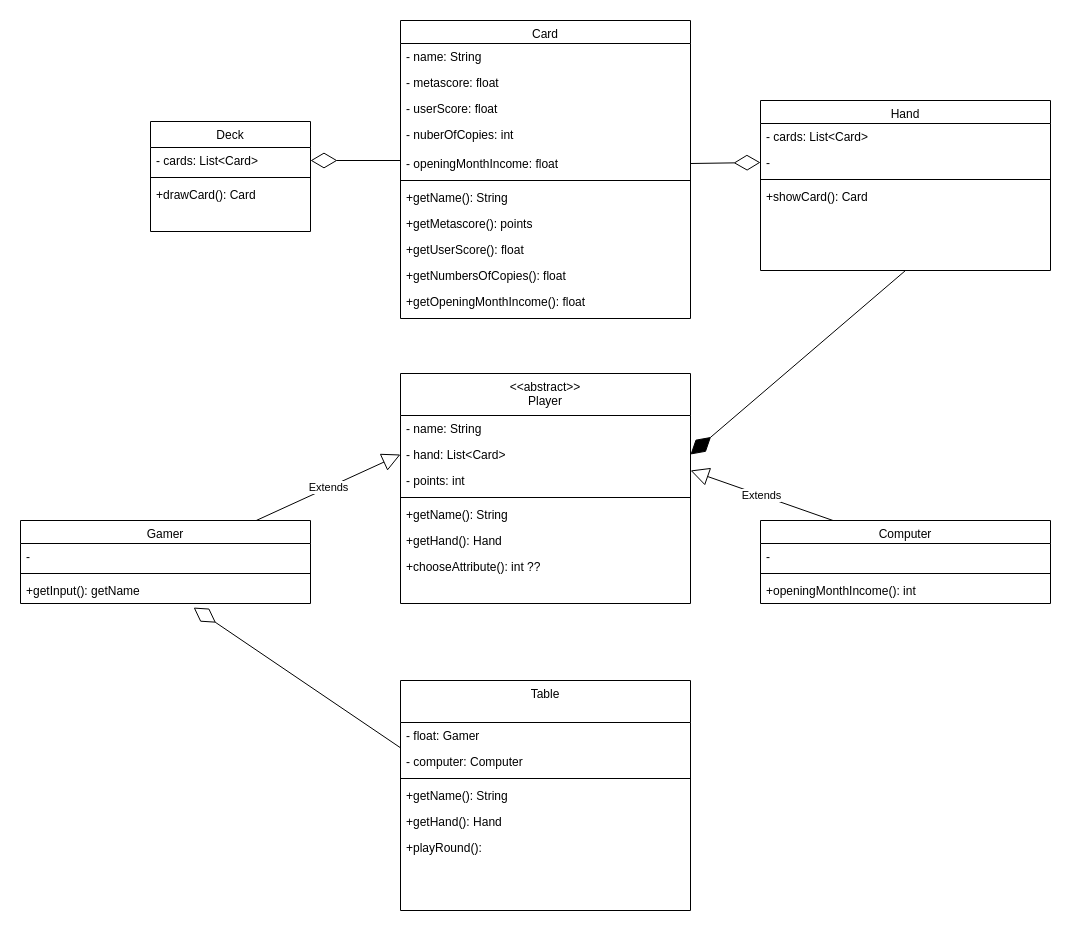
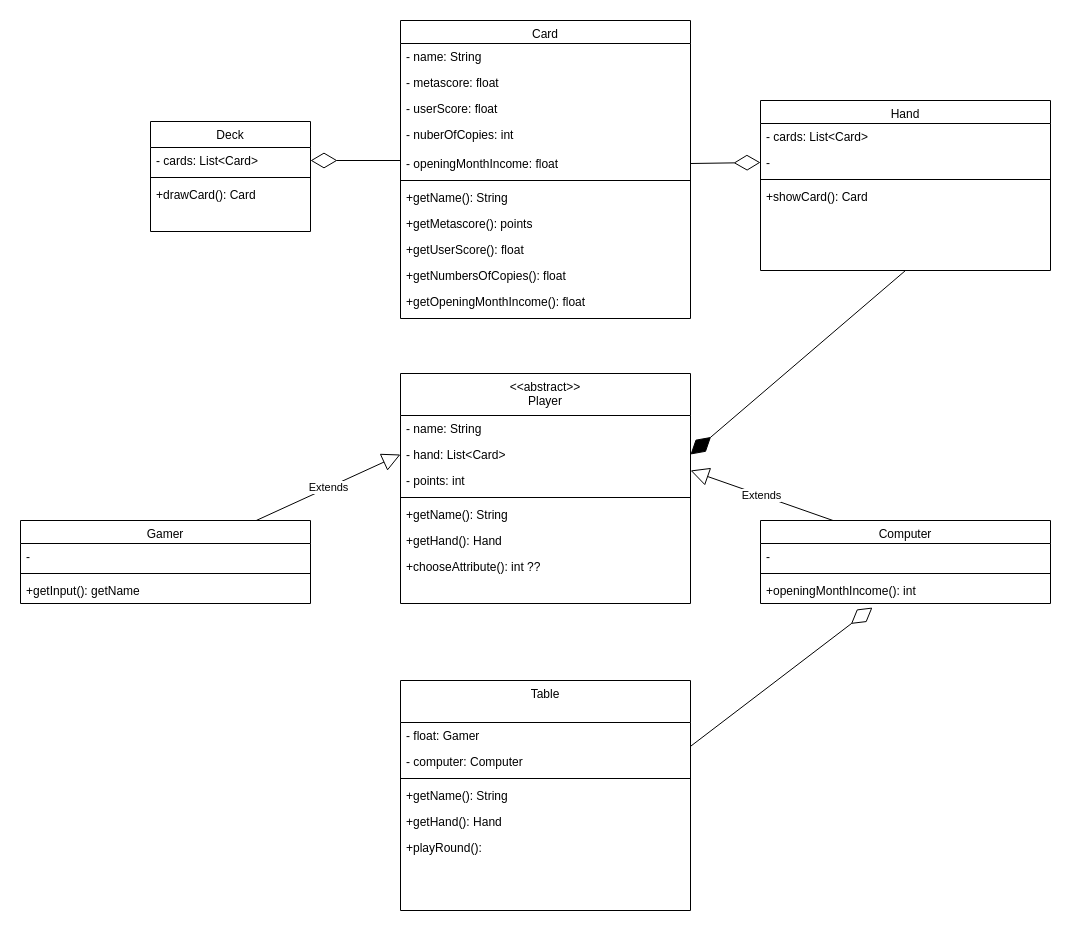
edge "- float: Gamer" -> "+getInput(): getName": removed
edge "- computer: Computer" -> "+openingMonthIncome(): int": added
